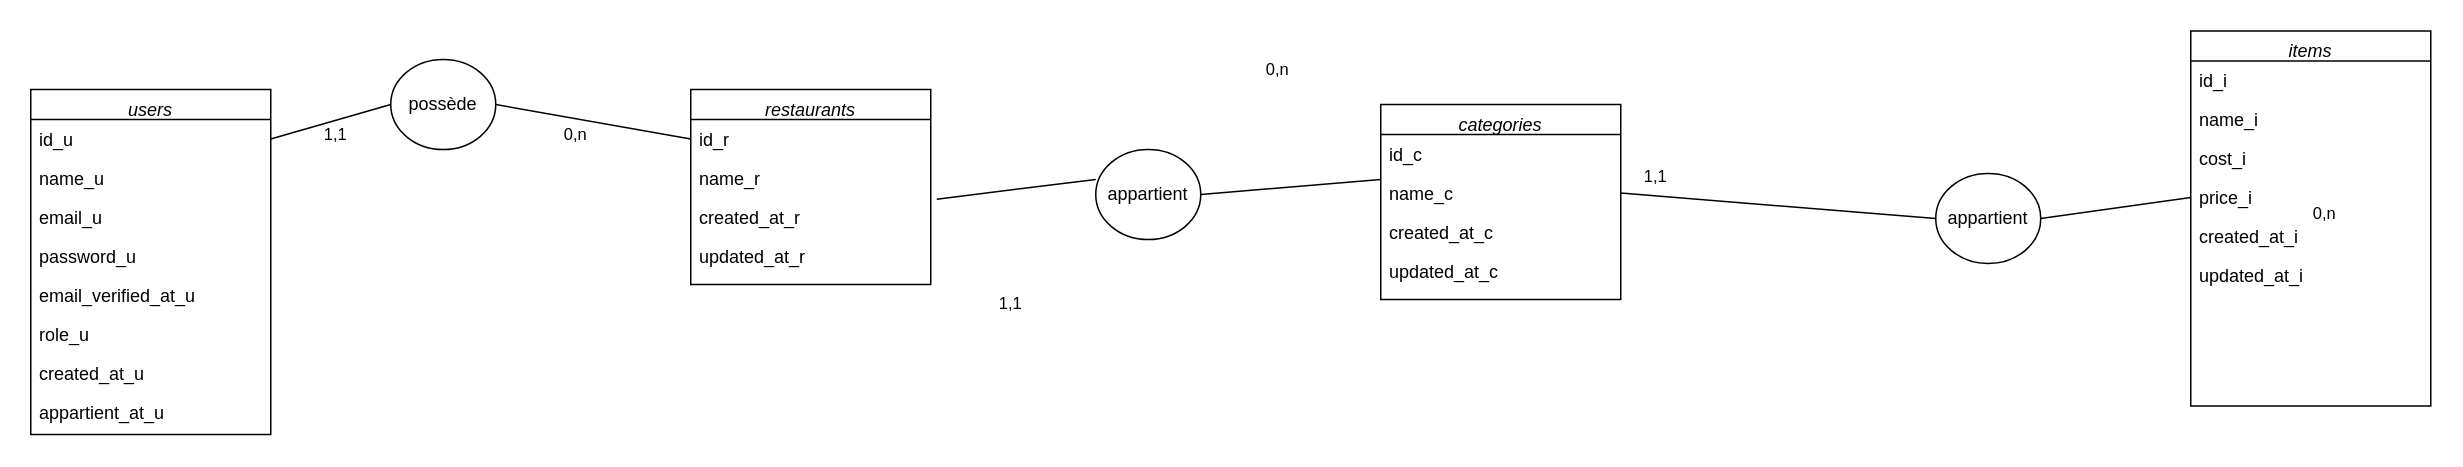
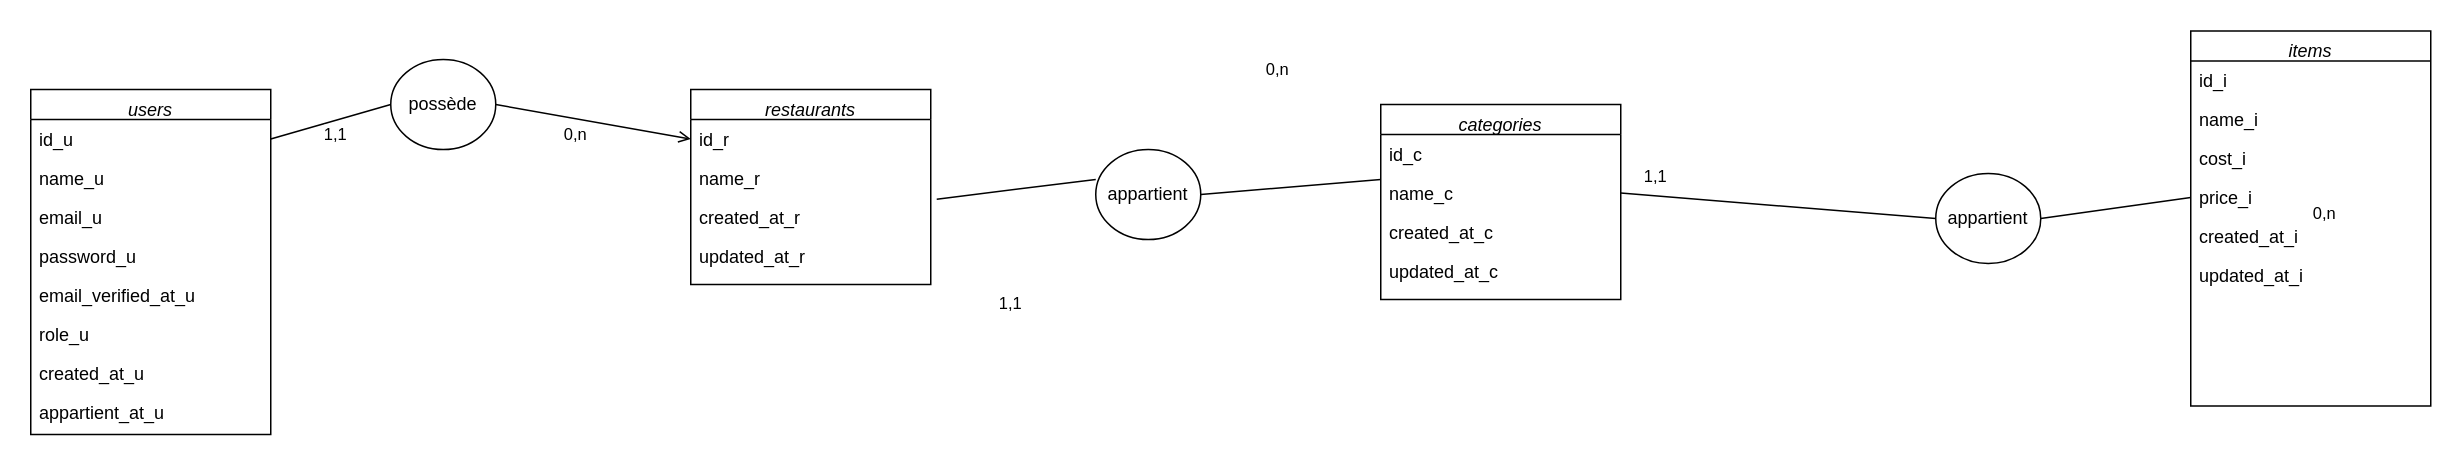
edge "possède" -- "id_r": arrowhead none -> open
